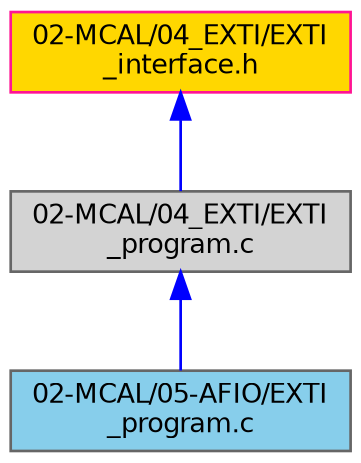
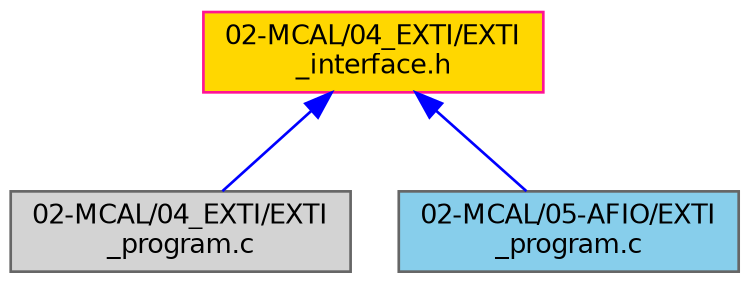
edge "02-MCAL/05-AFIO/EXTI _program.c" -> "02-MCAL/04_EXTI/EXTI _program.c": now "02-MCAL/05-AFIO/EXTI _program.c" -> "02-MCAL/04_EXTI/EXTI _interface.h"
